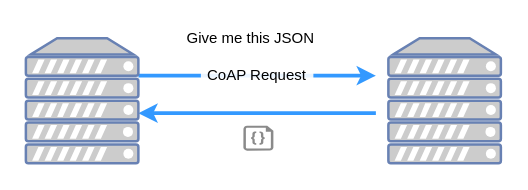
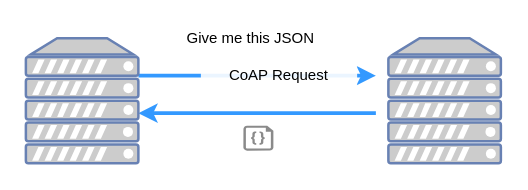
node "CoAP Request": size 113x25 -> 156x25
